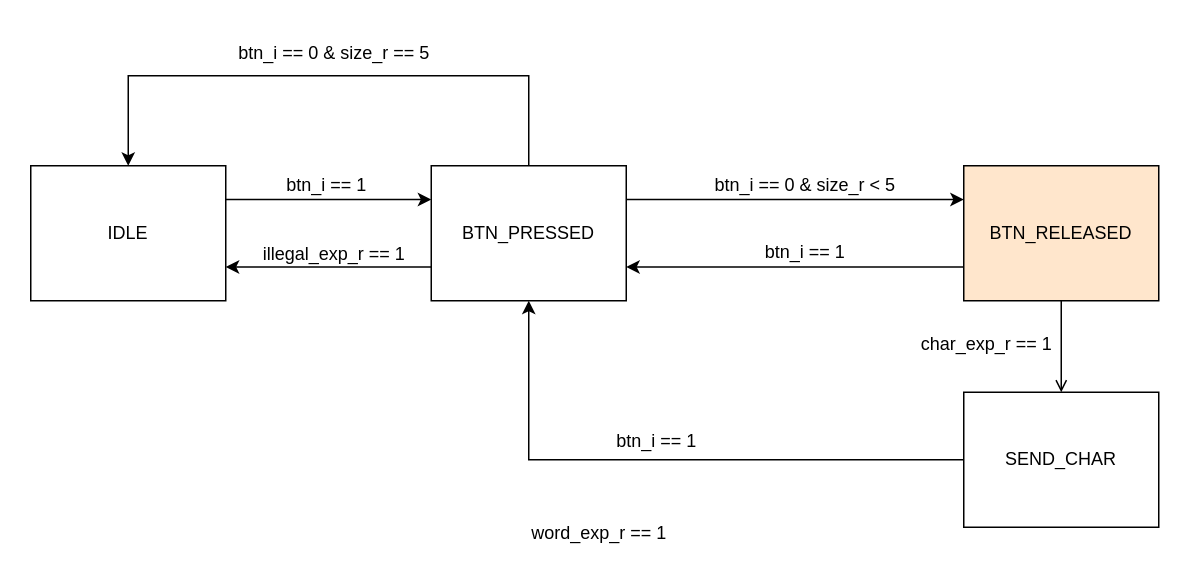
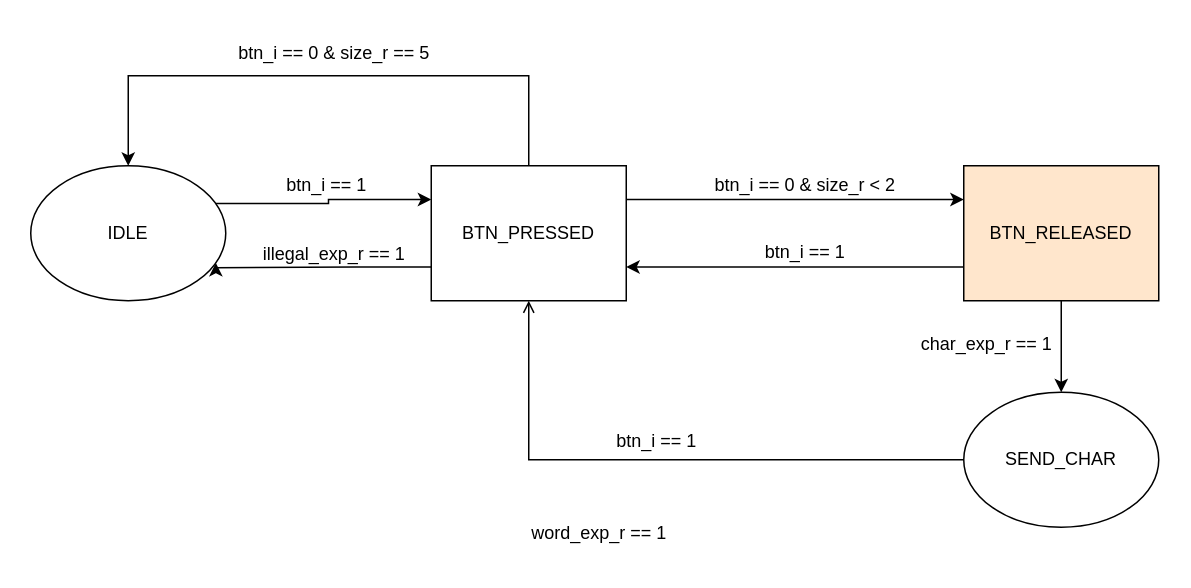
node "btn_i == 0 & size_r < 5": label "btn_i == 0 & size_r < 5" -> "btn_i == 0 & size_r < 2"
node "IDLE": shape rectangle -> ellipse
edge "SEND_CHAR" -> "BTN_PRESSED": arrowhead classic -> open
edge "BTN_RELEASED" -> "SEND_CHAR": arrowhead open -> classic
node "SEND_CHAR": shape rectangle -> ellipse
